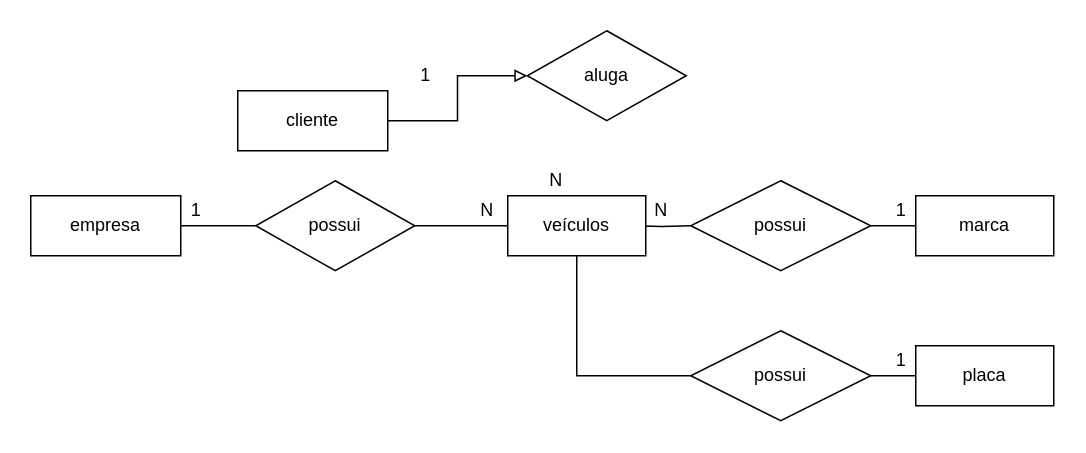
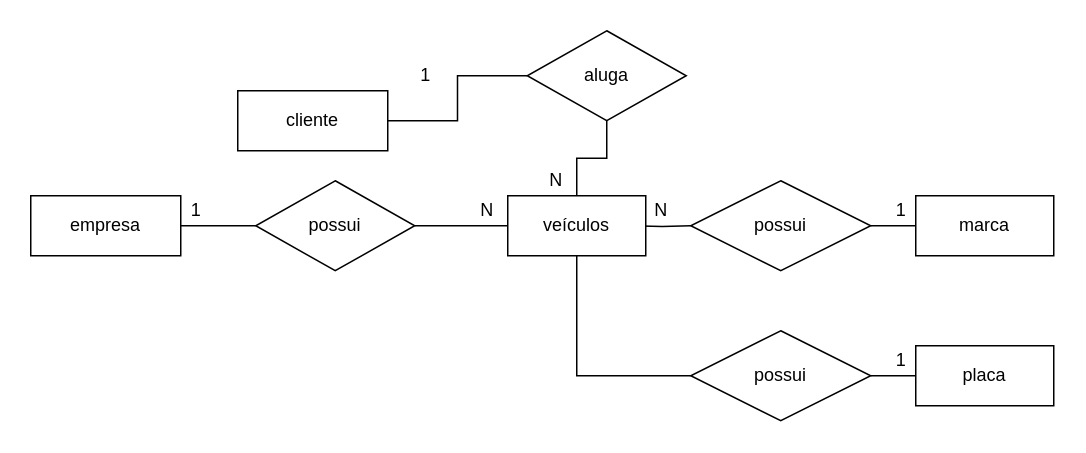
edge "cliente" -> "aluga": arrowhead block -> none
edge "aluga" -- "veículos": added
